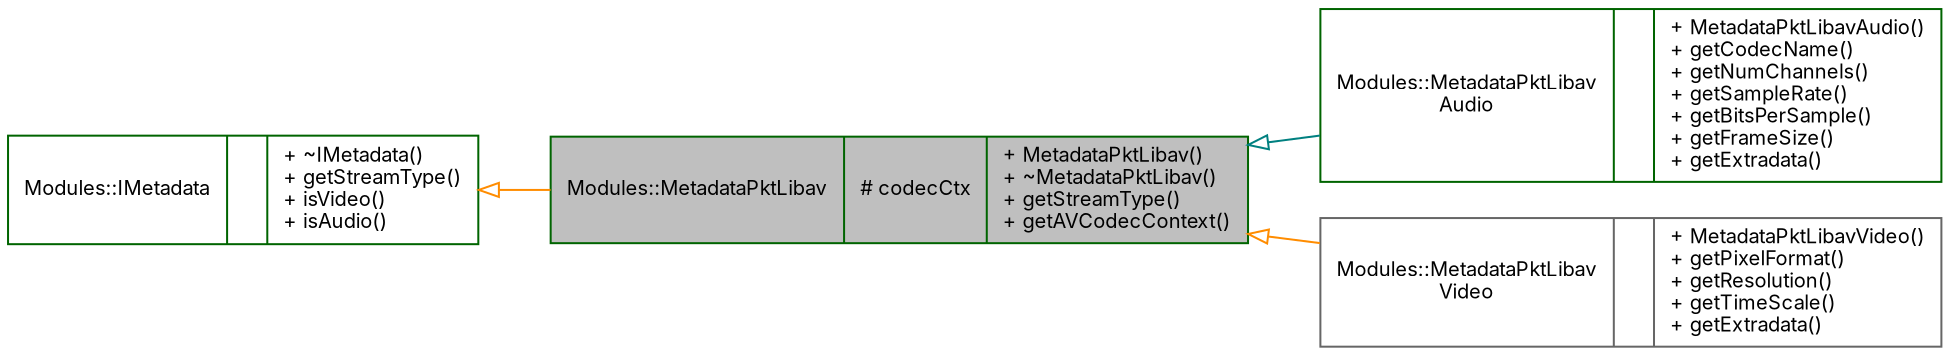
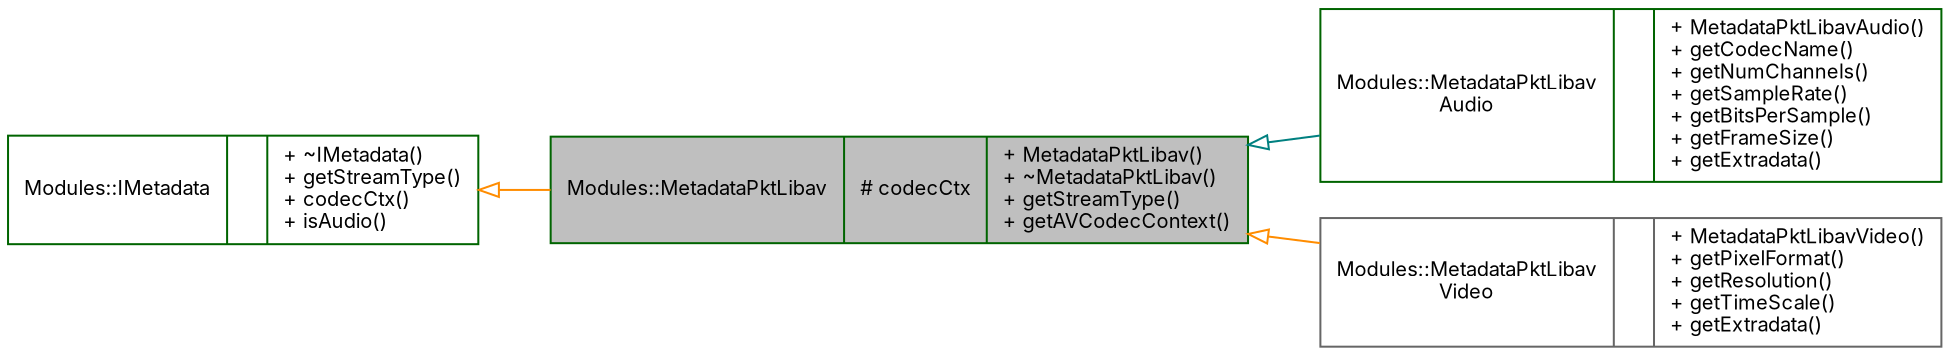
node "Modules::IMetadata": text "+ isVideo()" -> "+ codecCtx()"
